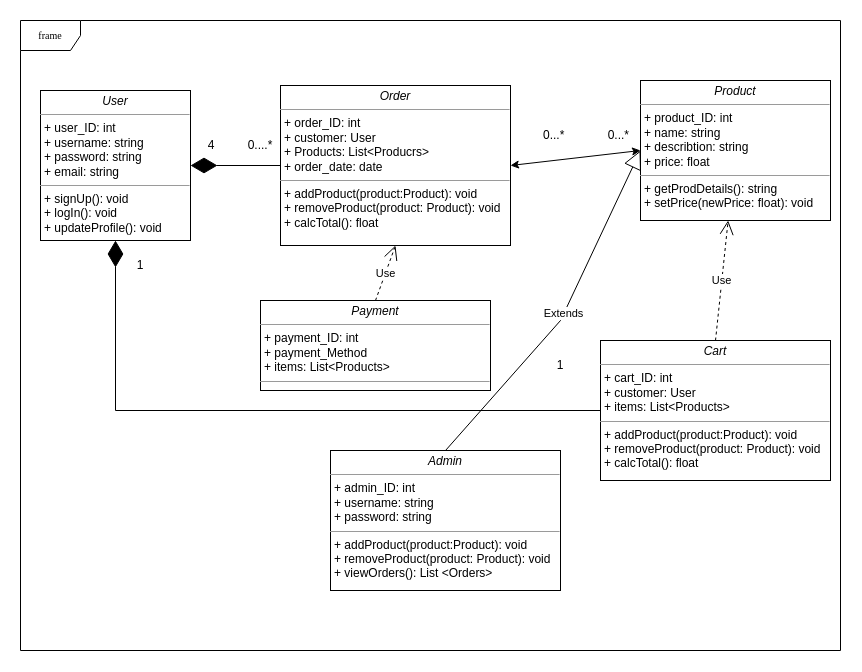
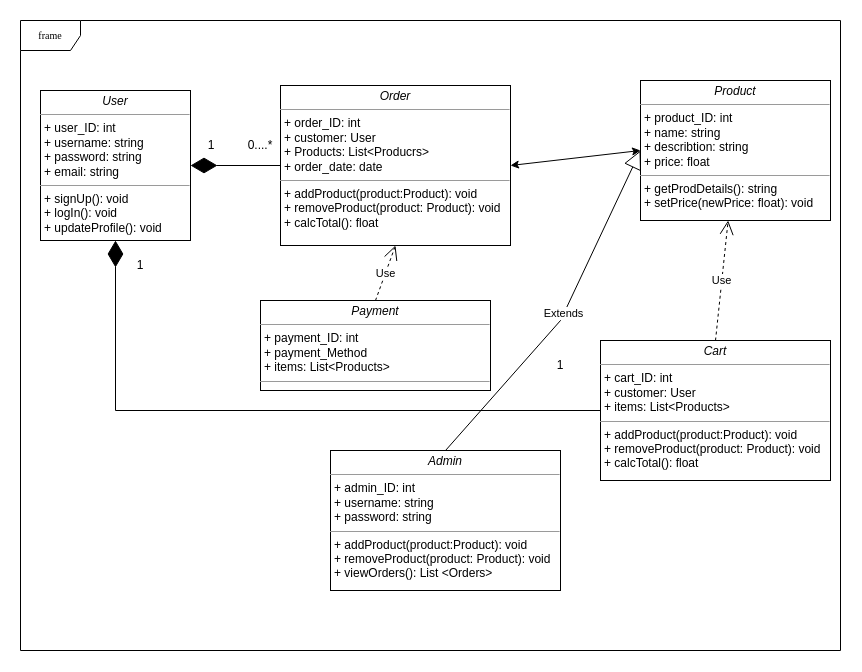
node "0...* 0...*": removed
node "4 0....*": label "4 0....*" -> "1 0....*"
